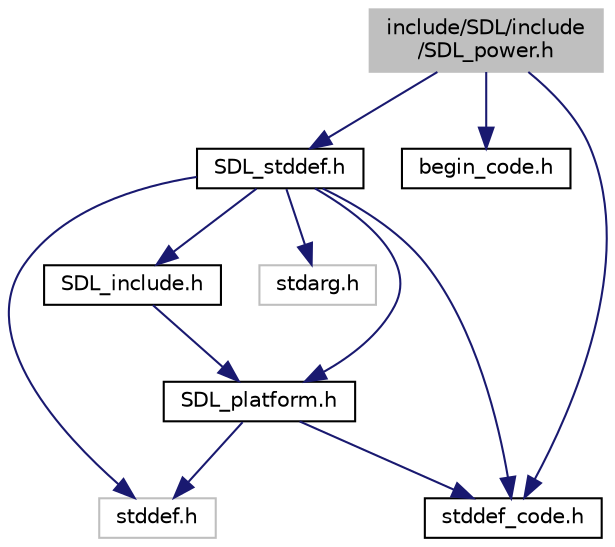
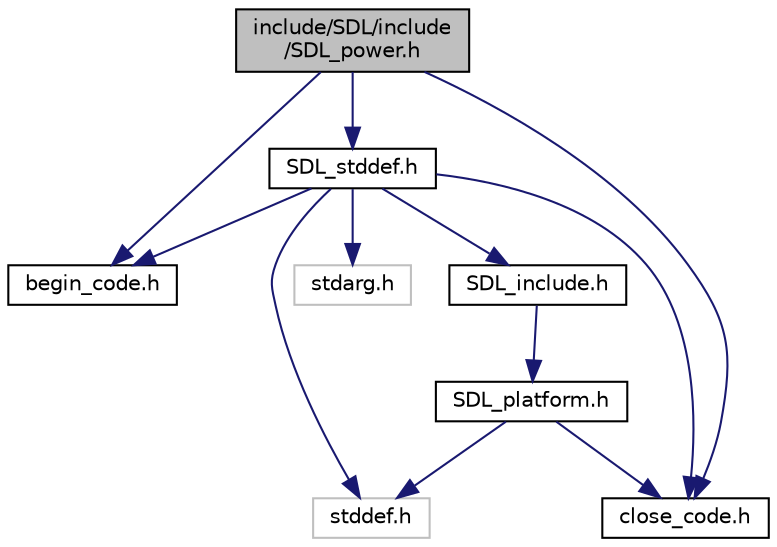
node "include/SDL/include /SDL_power.h": color grey75 -> black
edge "SDL_stddef.h" -> "SDL_platform.h": now "SDL_stddef.h" -> "begin_code.h"
node "stddef_code.h": label "stddef_code.h" -> "close_code.h"
